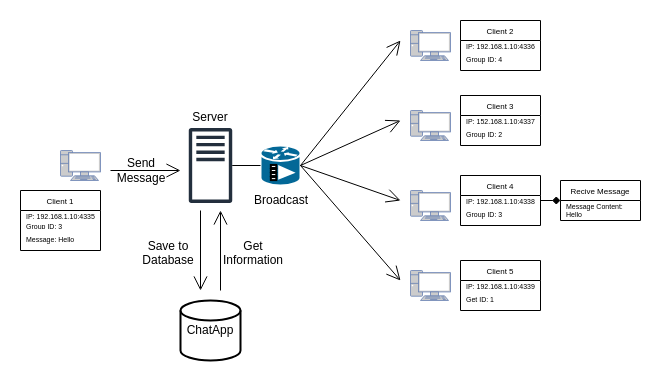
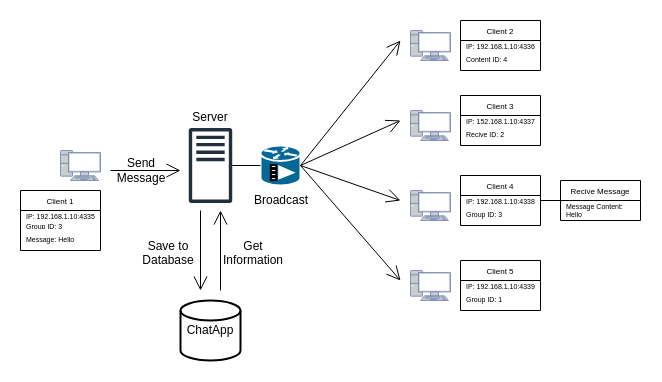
node "Group ID: 4": label "Group ID: 4" -> "Content ID: 4"
node "Group ID: 2": label "Group ID: 2" -> "Recive ID: 2"
edge "IP: 192.168.1.10:4338" -> "Recive Message": arrowhead diamond -> none
node "Get ID: 1": label "Get ID: 1" -> "Group ID: 1"
